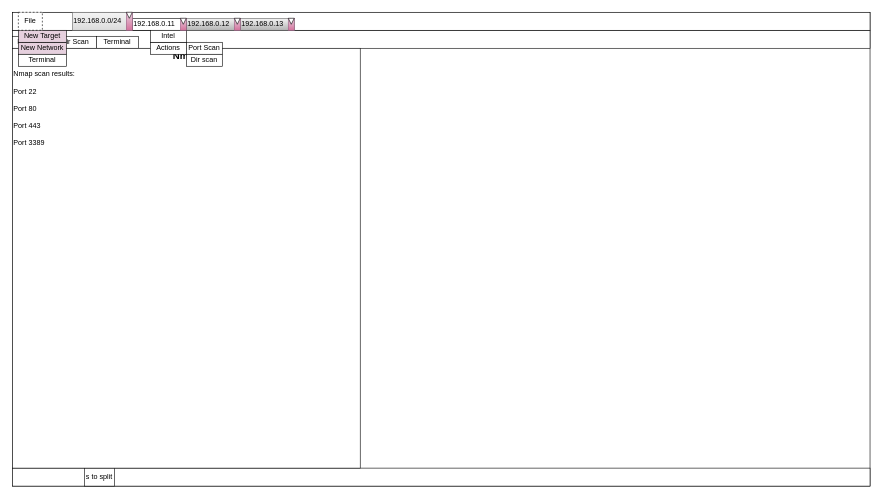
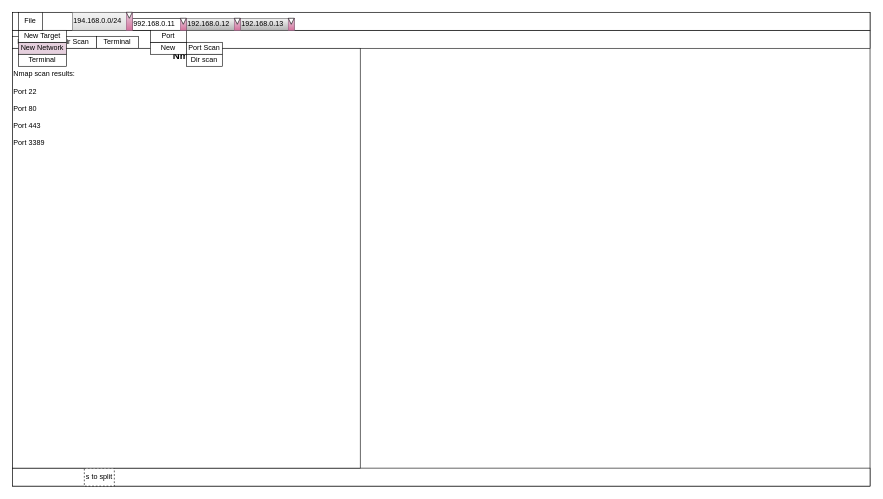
node "File": style dashed -> solid
node "192.168.0.0/24": label "192.168.0.0/24" -> "194.168.0.0/24"
node "192.168.0.11": label "192.168.0.11" -> "992.168.0.11"
node "New Target": fillcolor #e6d0de -> #ffffff
node "Intel": label "Intel" -> "Port"
node "Actions": label "Actions" -> "New"
node "s to split": style solid -> dashed
